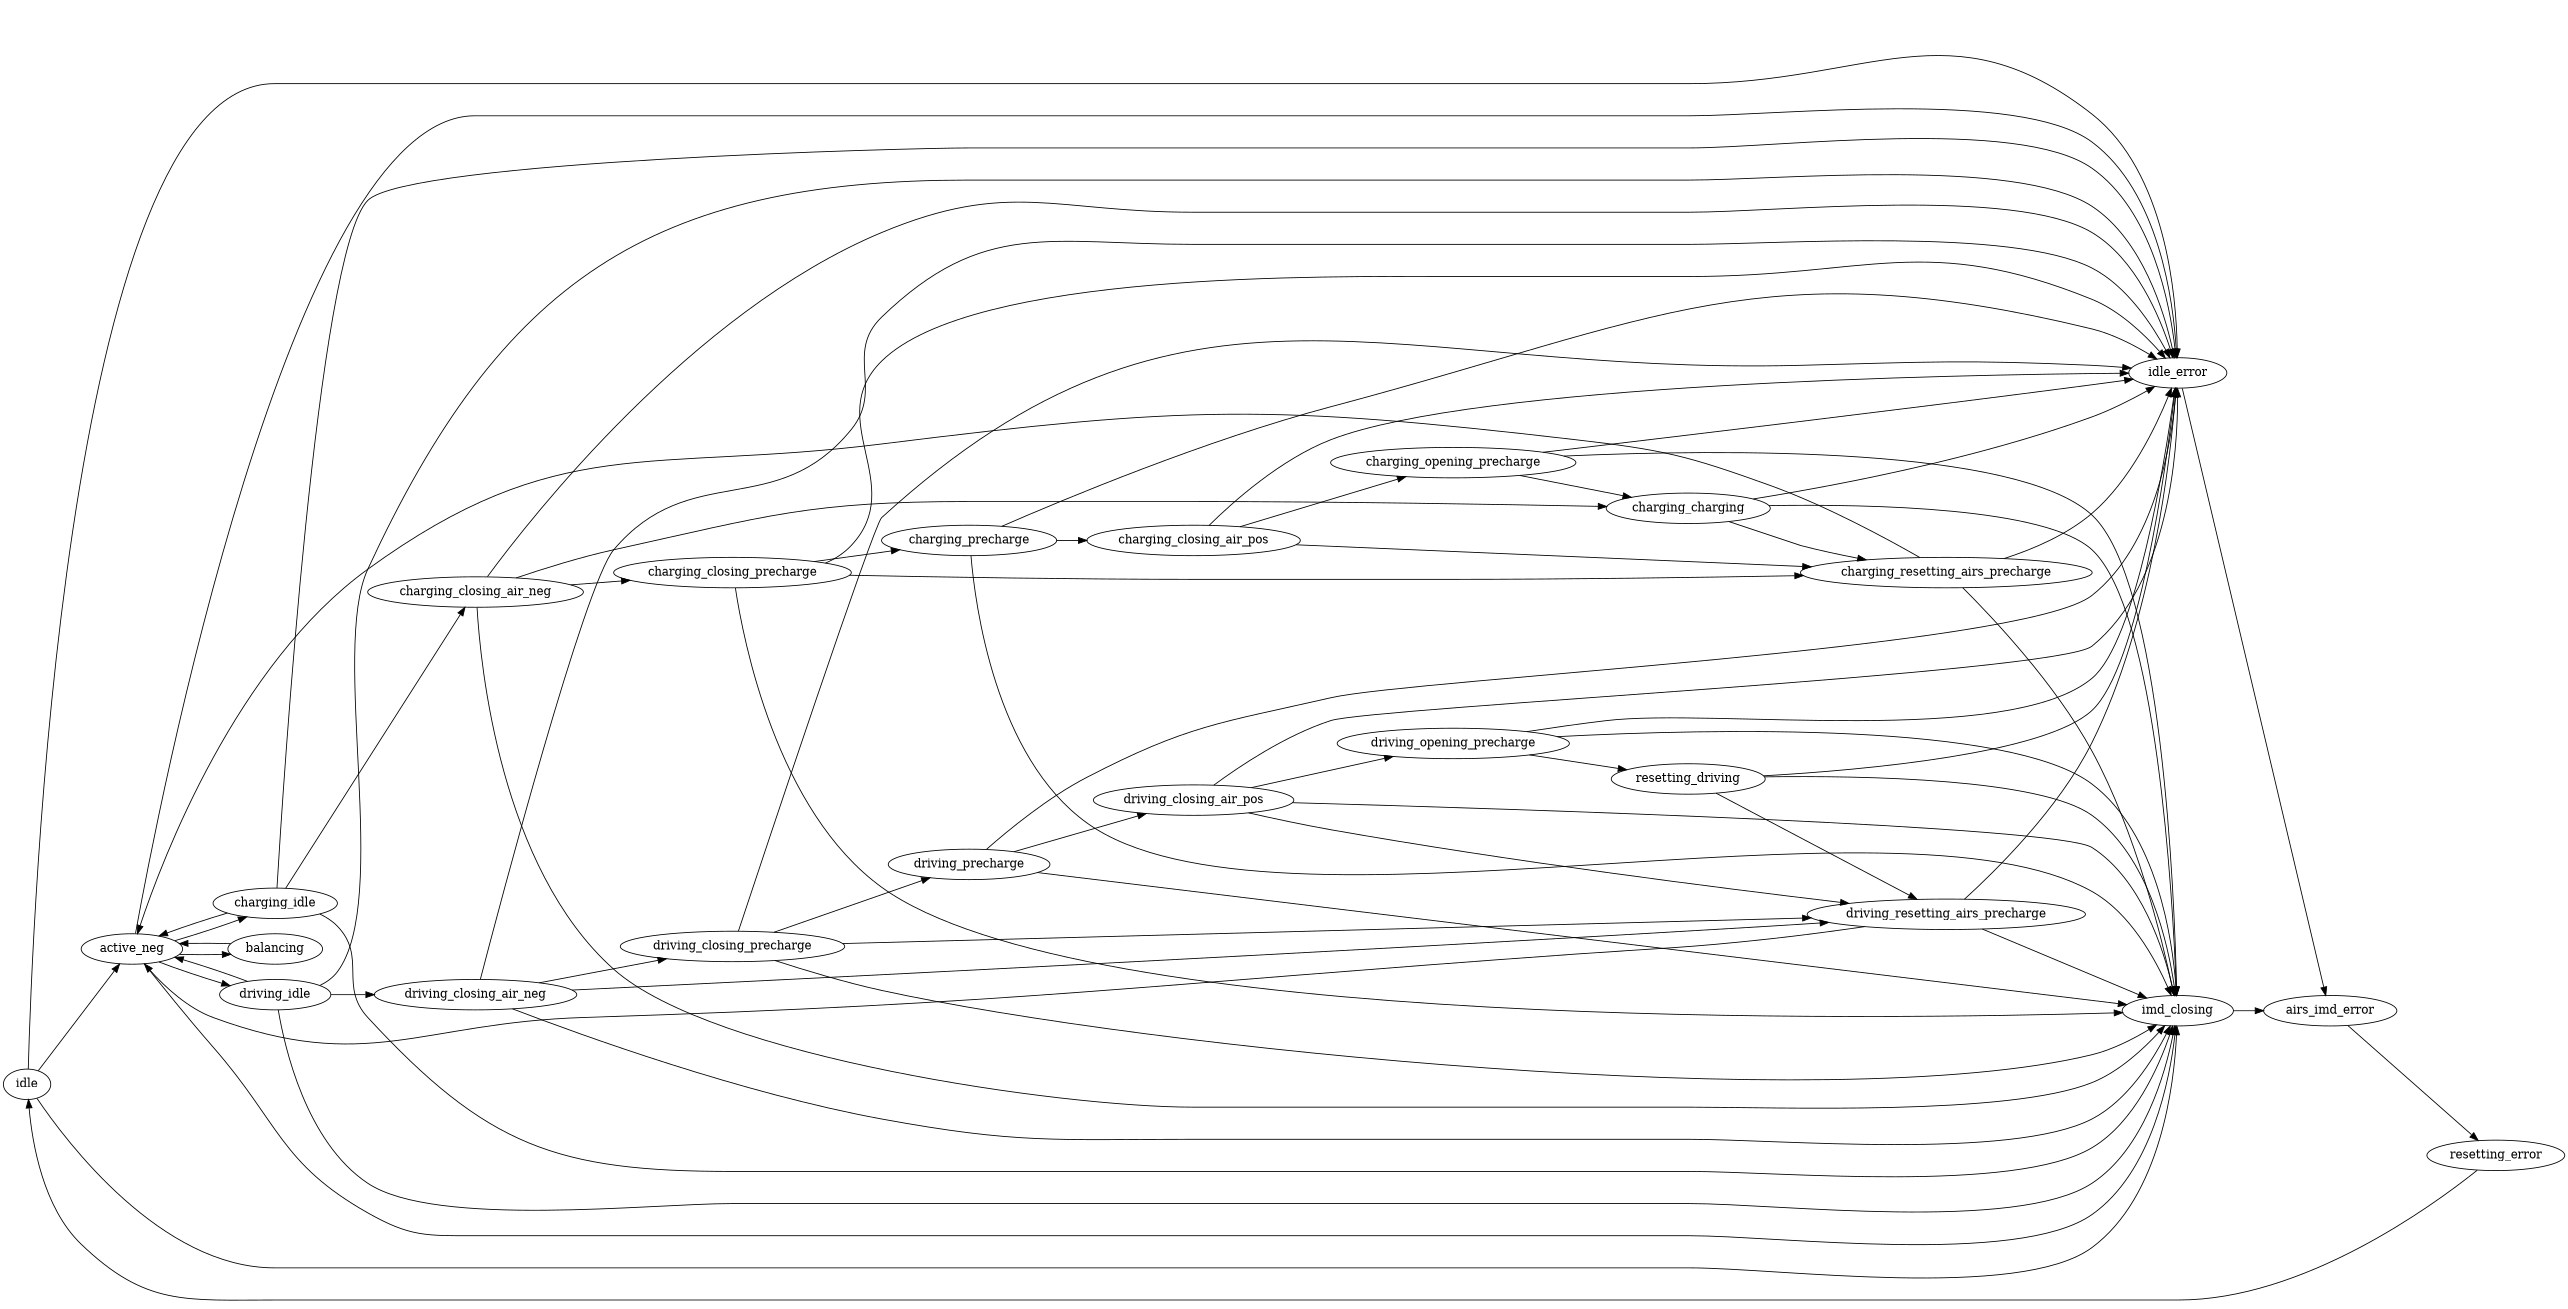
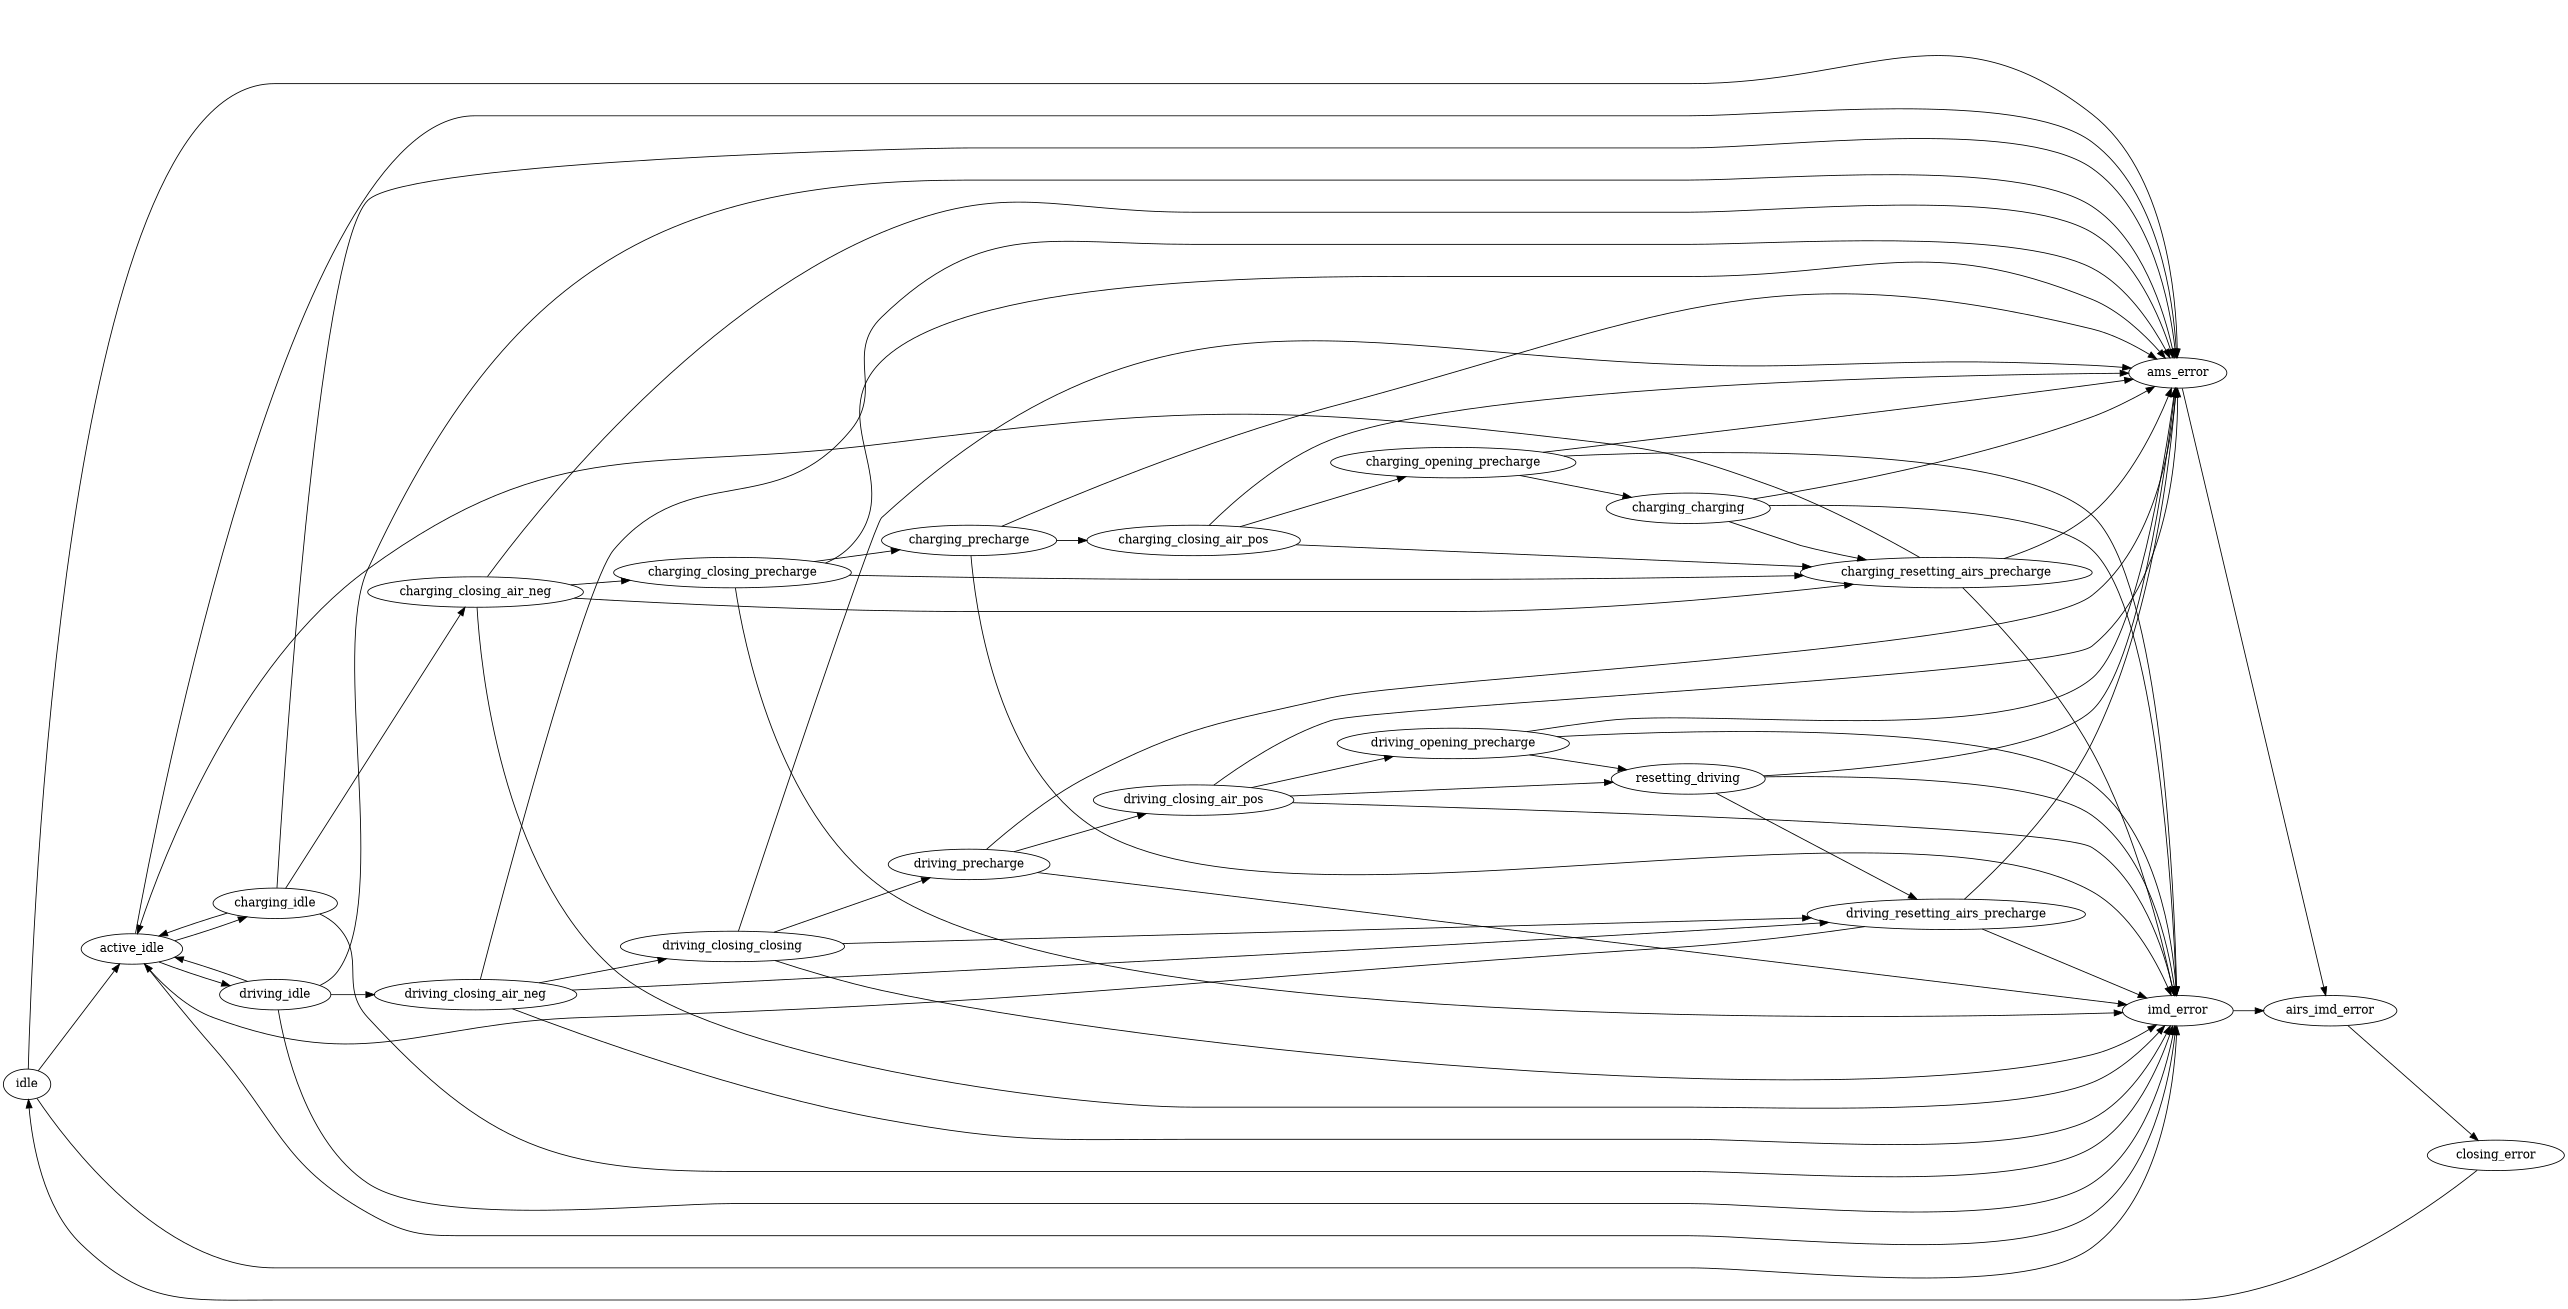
node "idle_error": label "idle_error" -> "ams_error"
edge "charging_closing_air_neg" -> "charging_charging": now "charging_closing_air_neg" -> "charging_resetting_airs_precharge"
edge "driving_closing_air_pos" -> "driving_resetting_airs_precharge": now "driving_closing_air_pos" -> "resetting_driving"
node "driving_closing_precharge": label "driving_closing_precharge" -> "driving_closing_closing"
node "active_neg": label "active_neg" -> "active_idle"
node "balancing": removed
node "imd_closing": label "imd_closing" -> "imd_error"
node "resetting_error": label "resetting_error" -> "closing_error"
